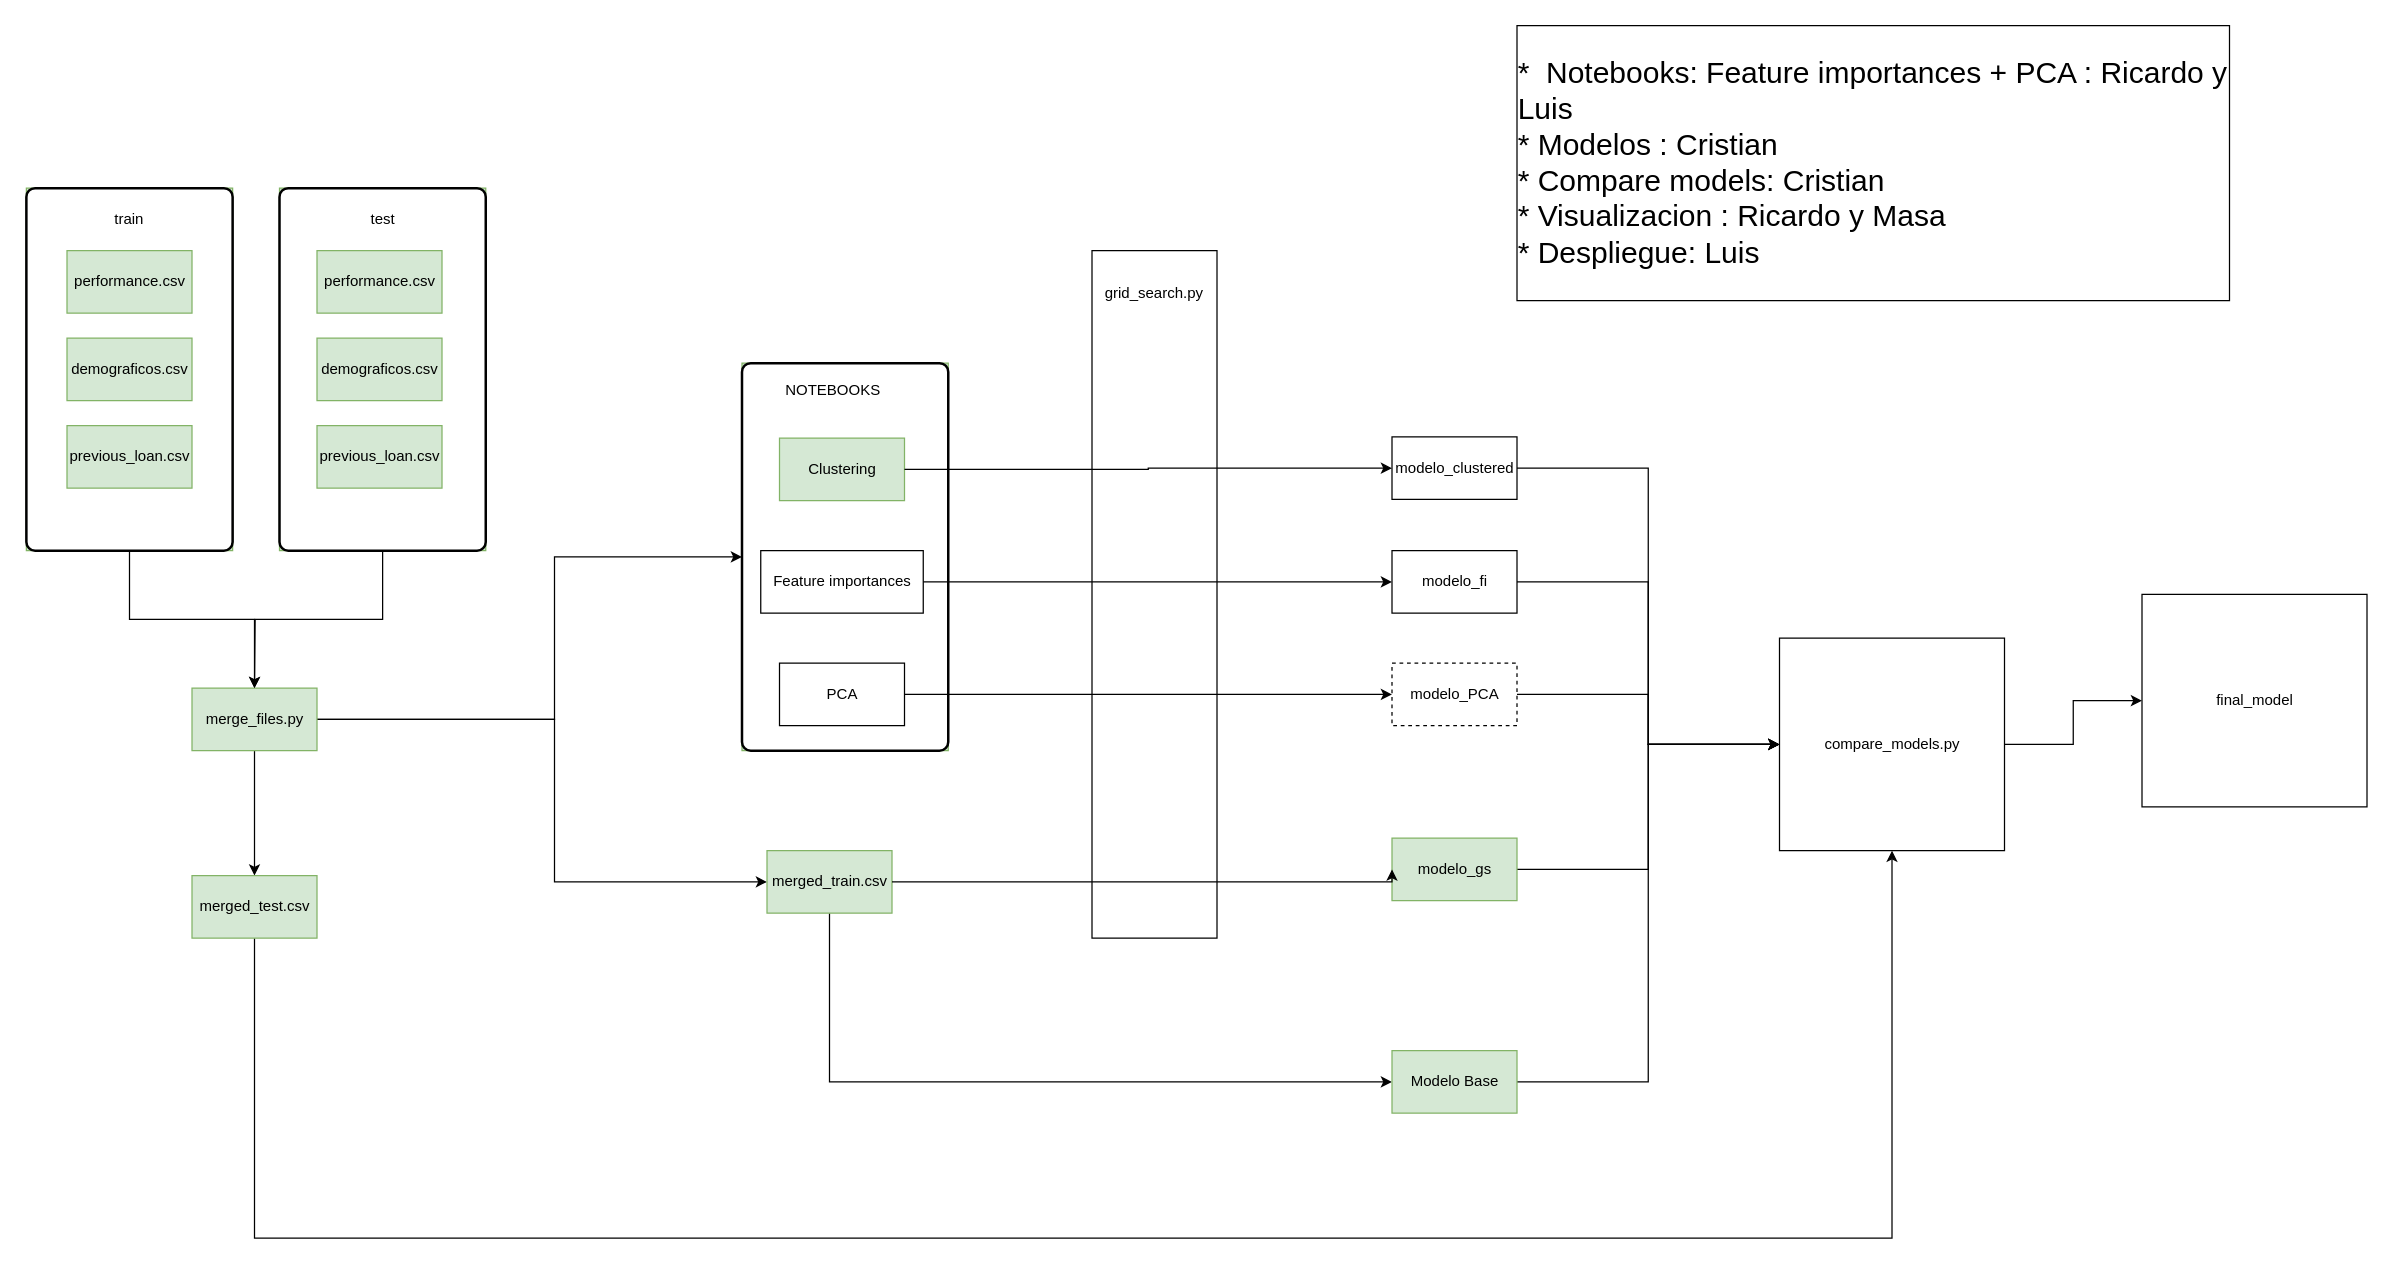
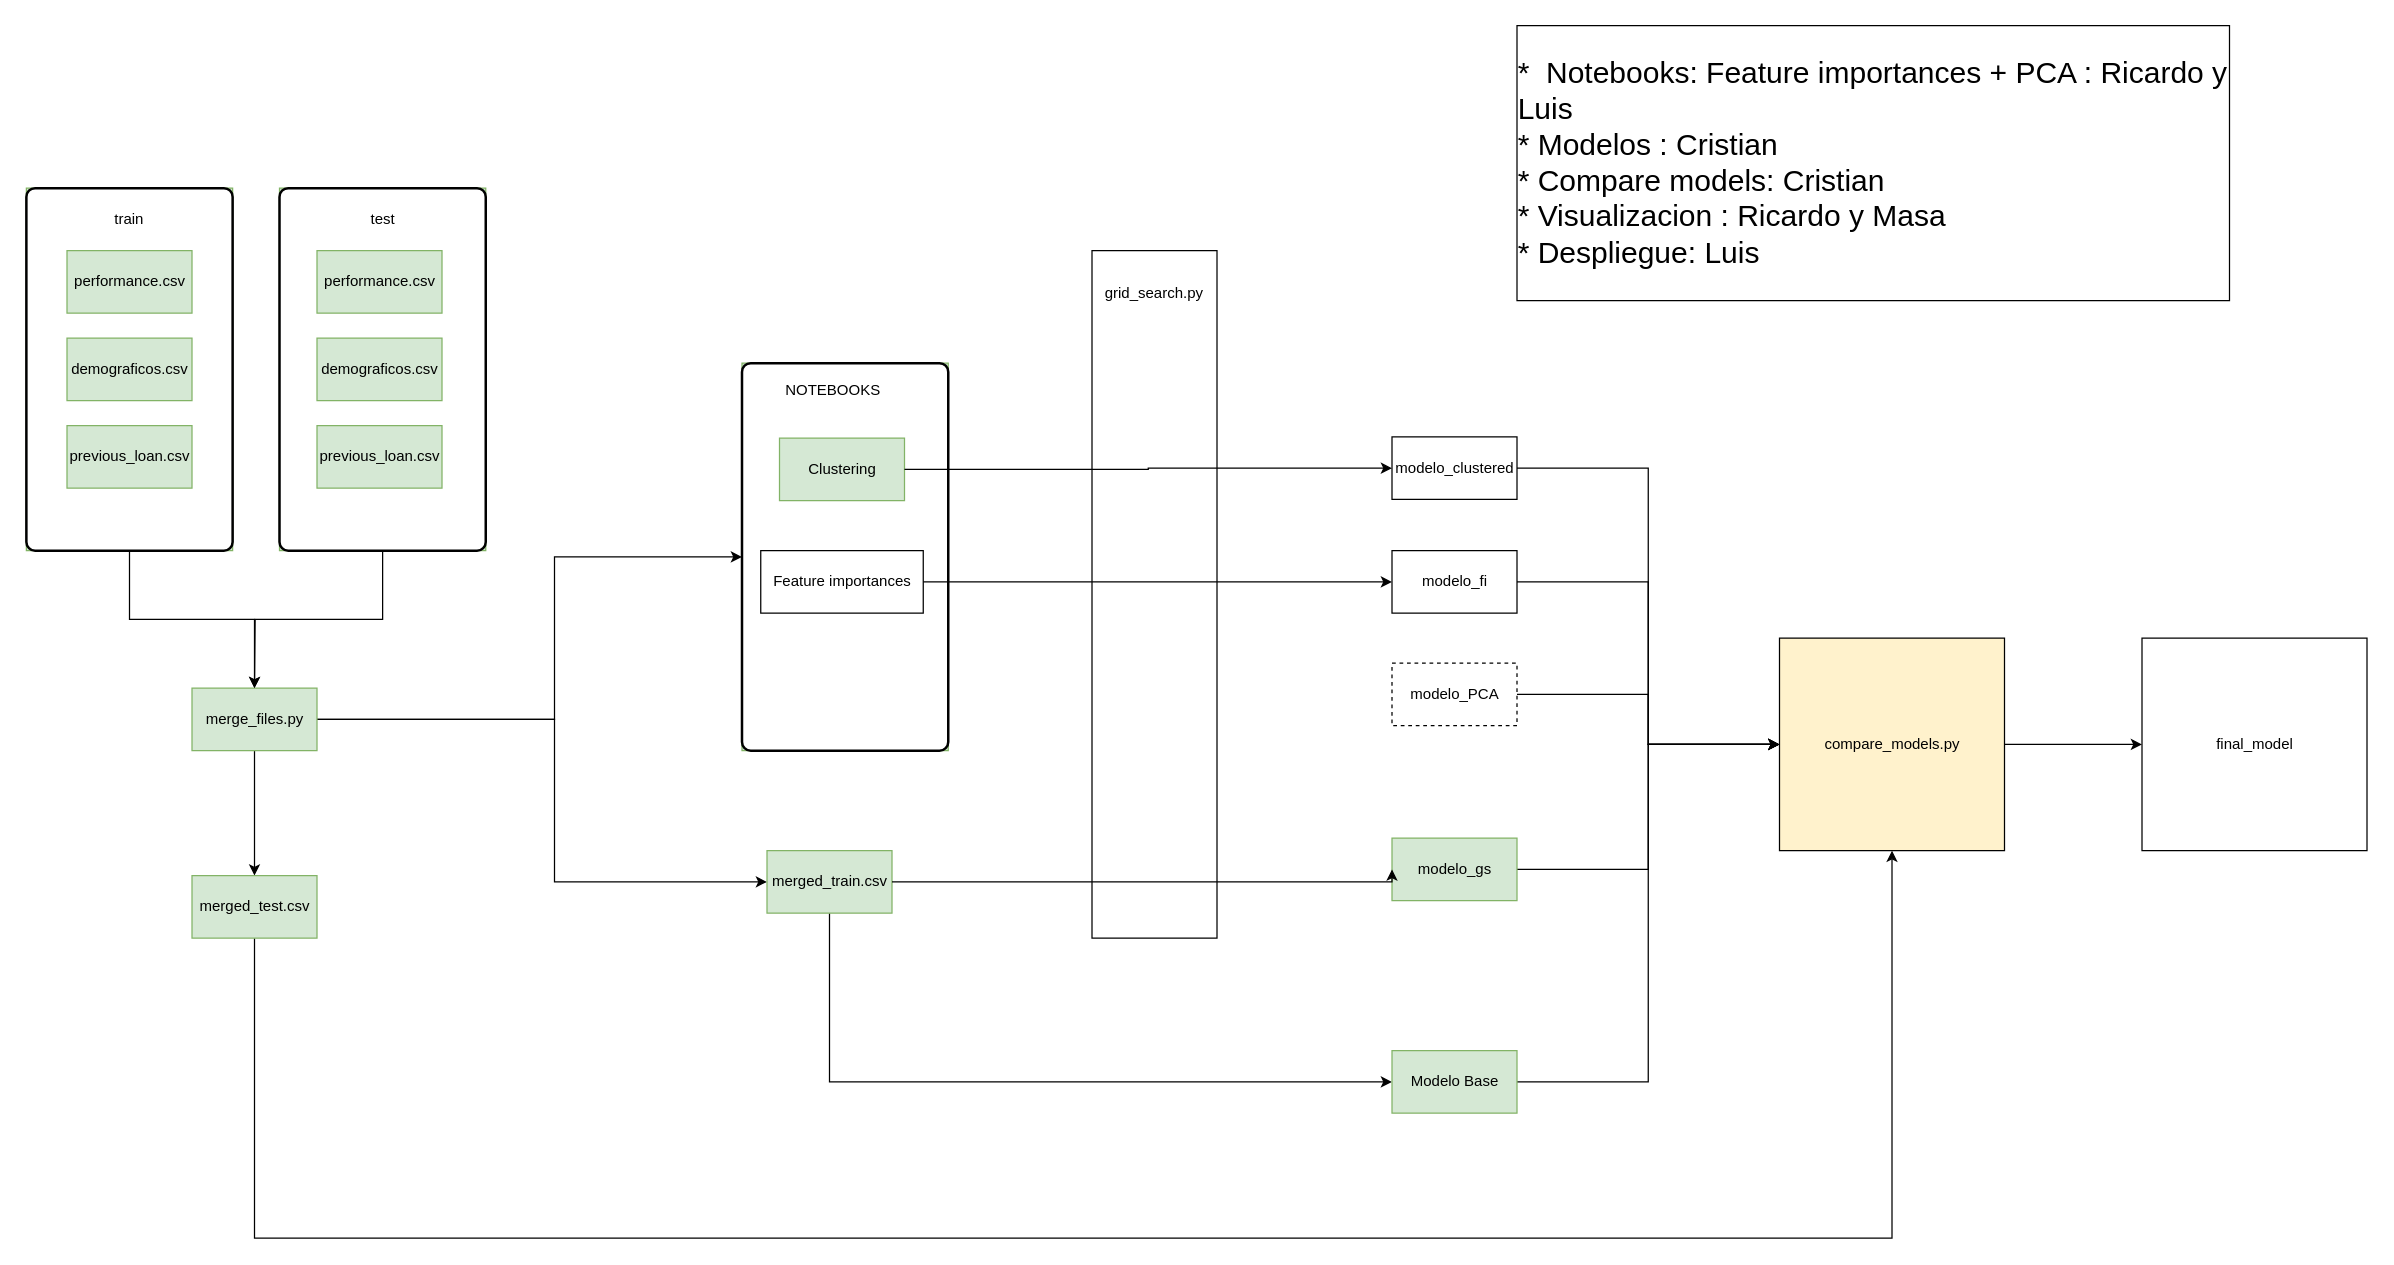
node "PCA": removed
edge "PCA" -> "modelo_PCA": removed
node "final_model": moved (2254, 701) -> (2254, 744)
node "compare_models.py": fillcolor #ffffff -> #fff2cc
